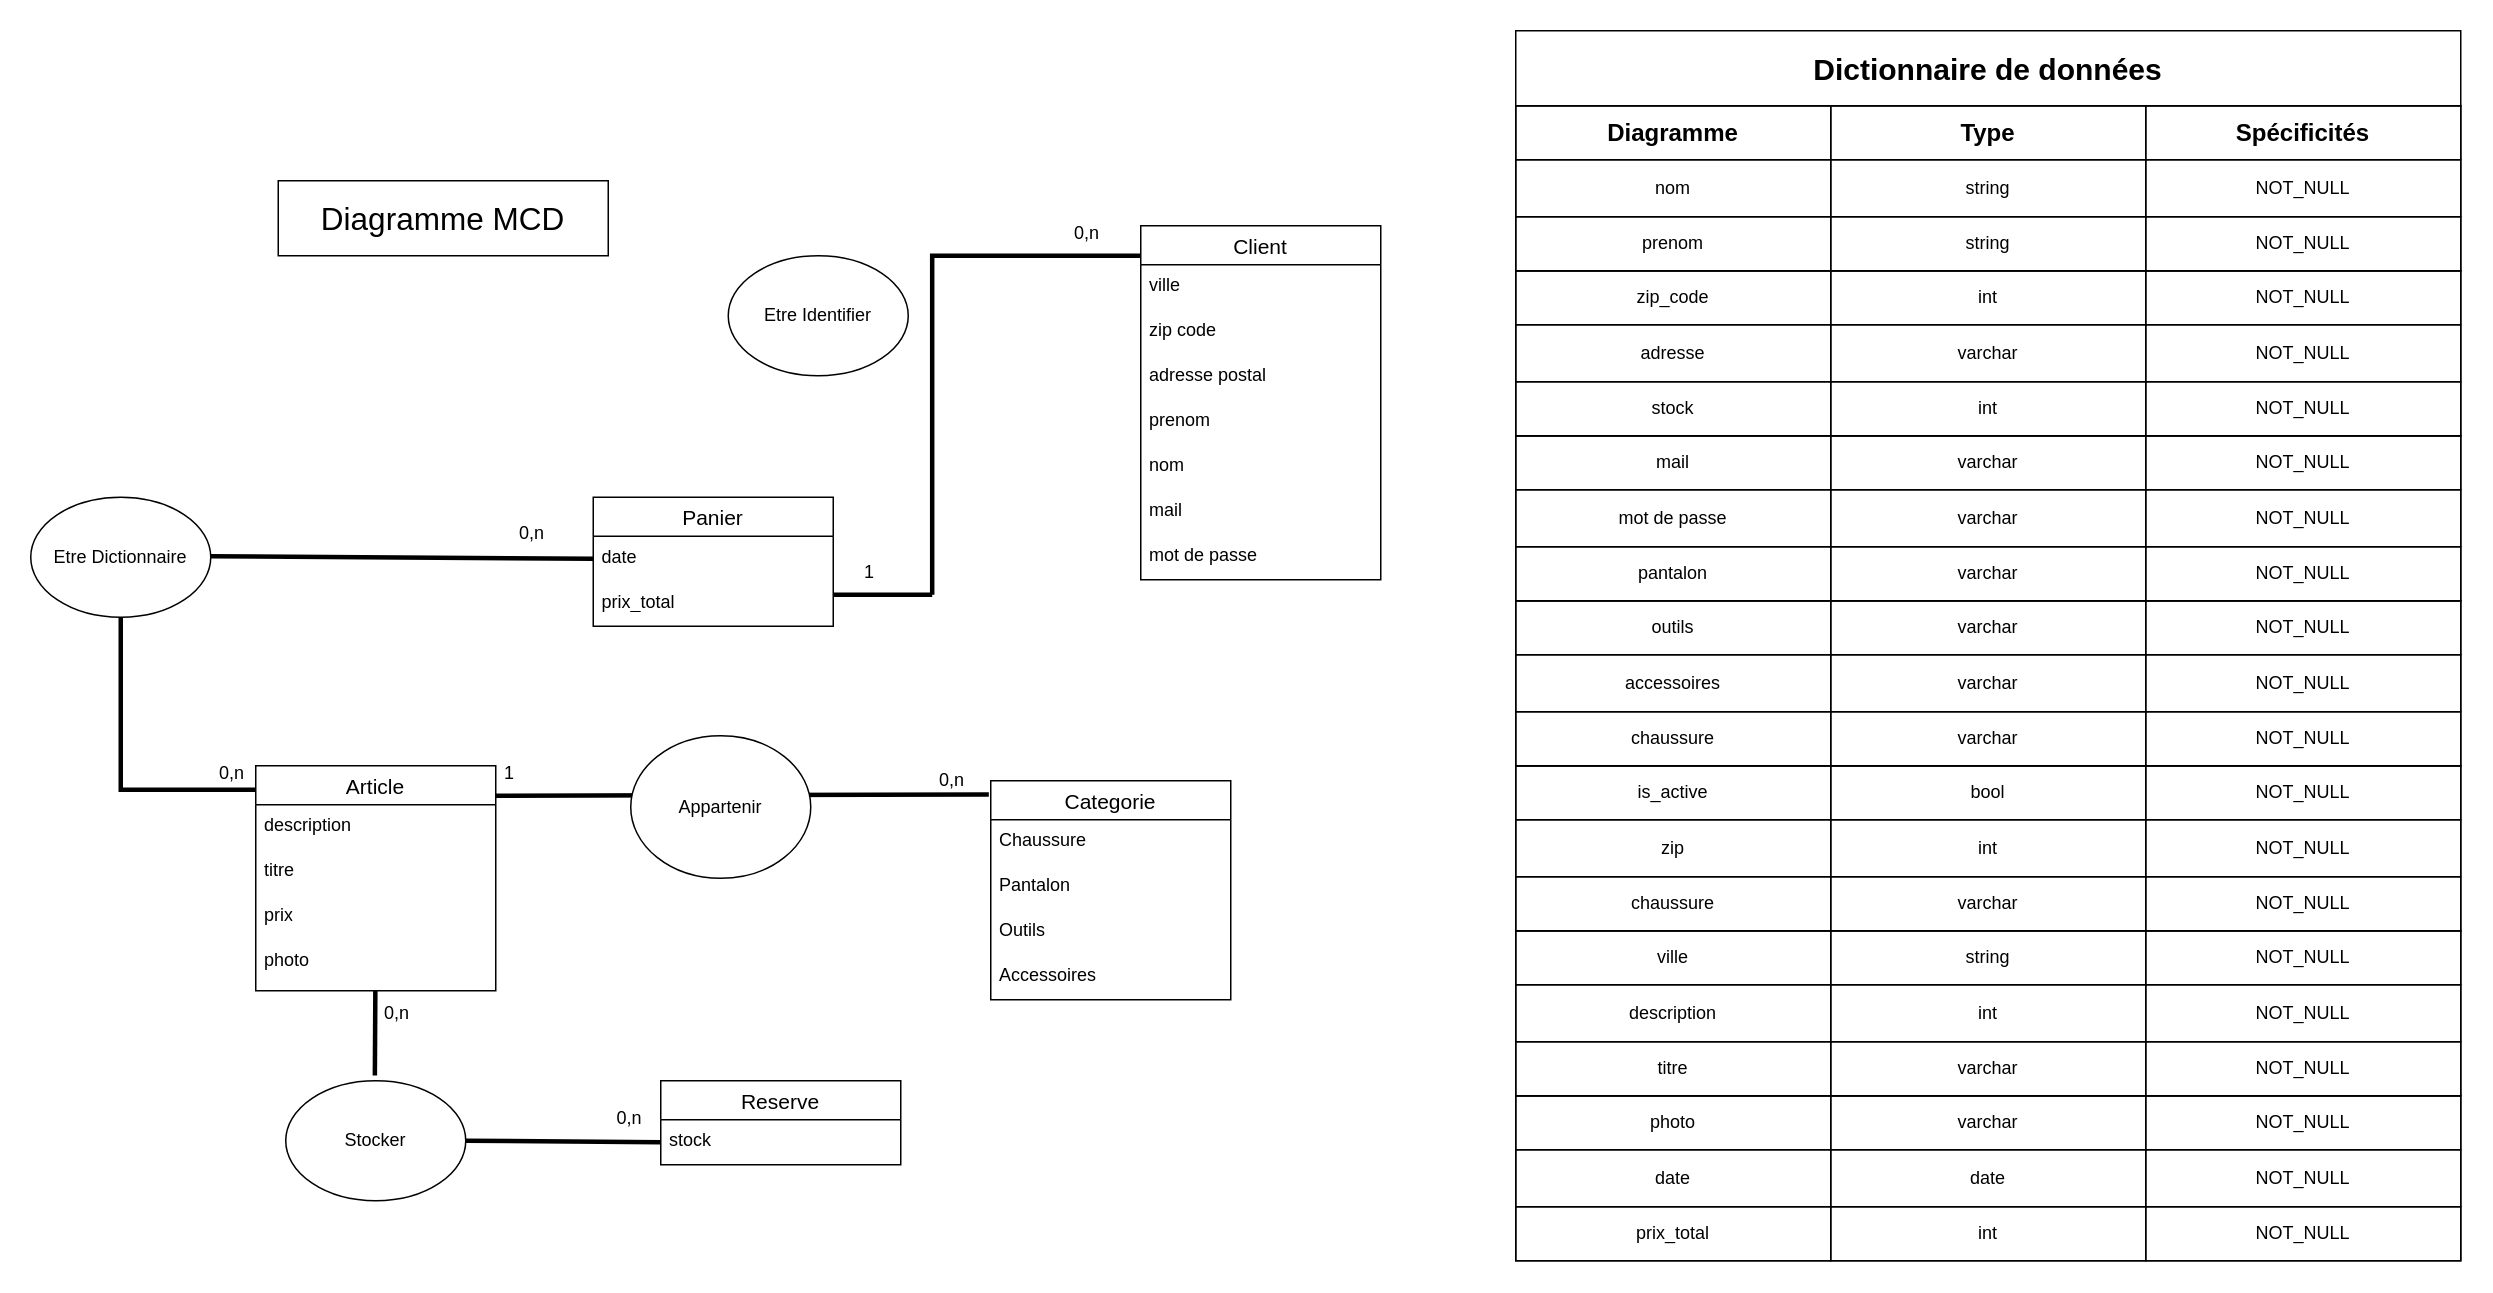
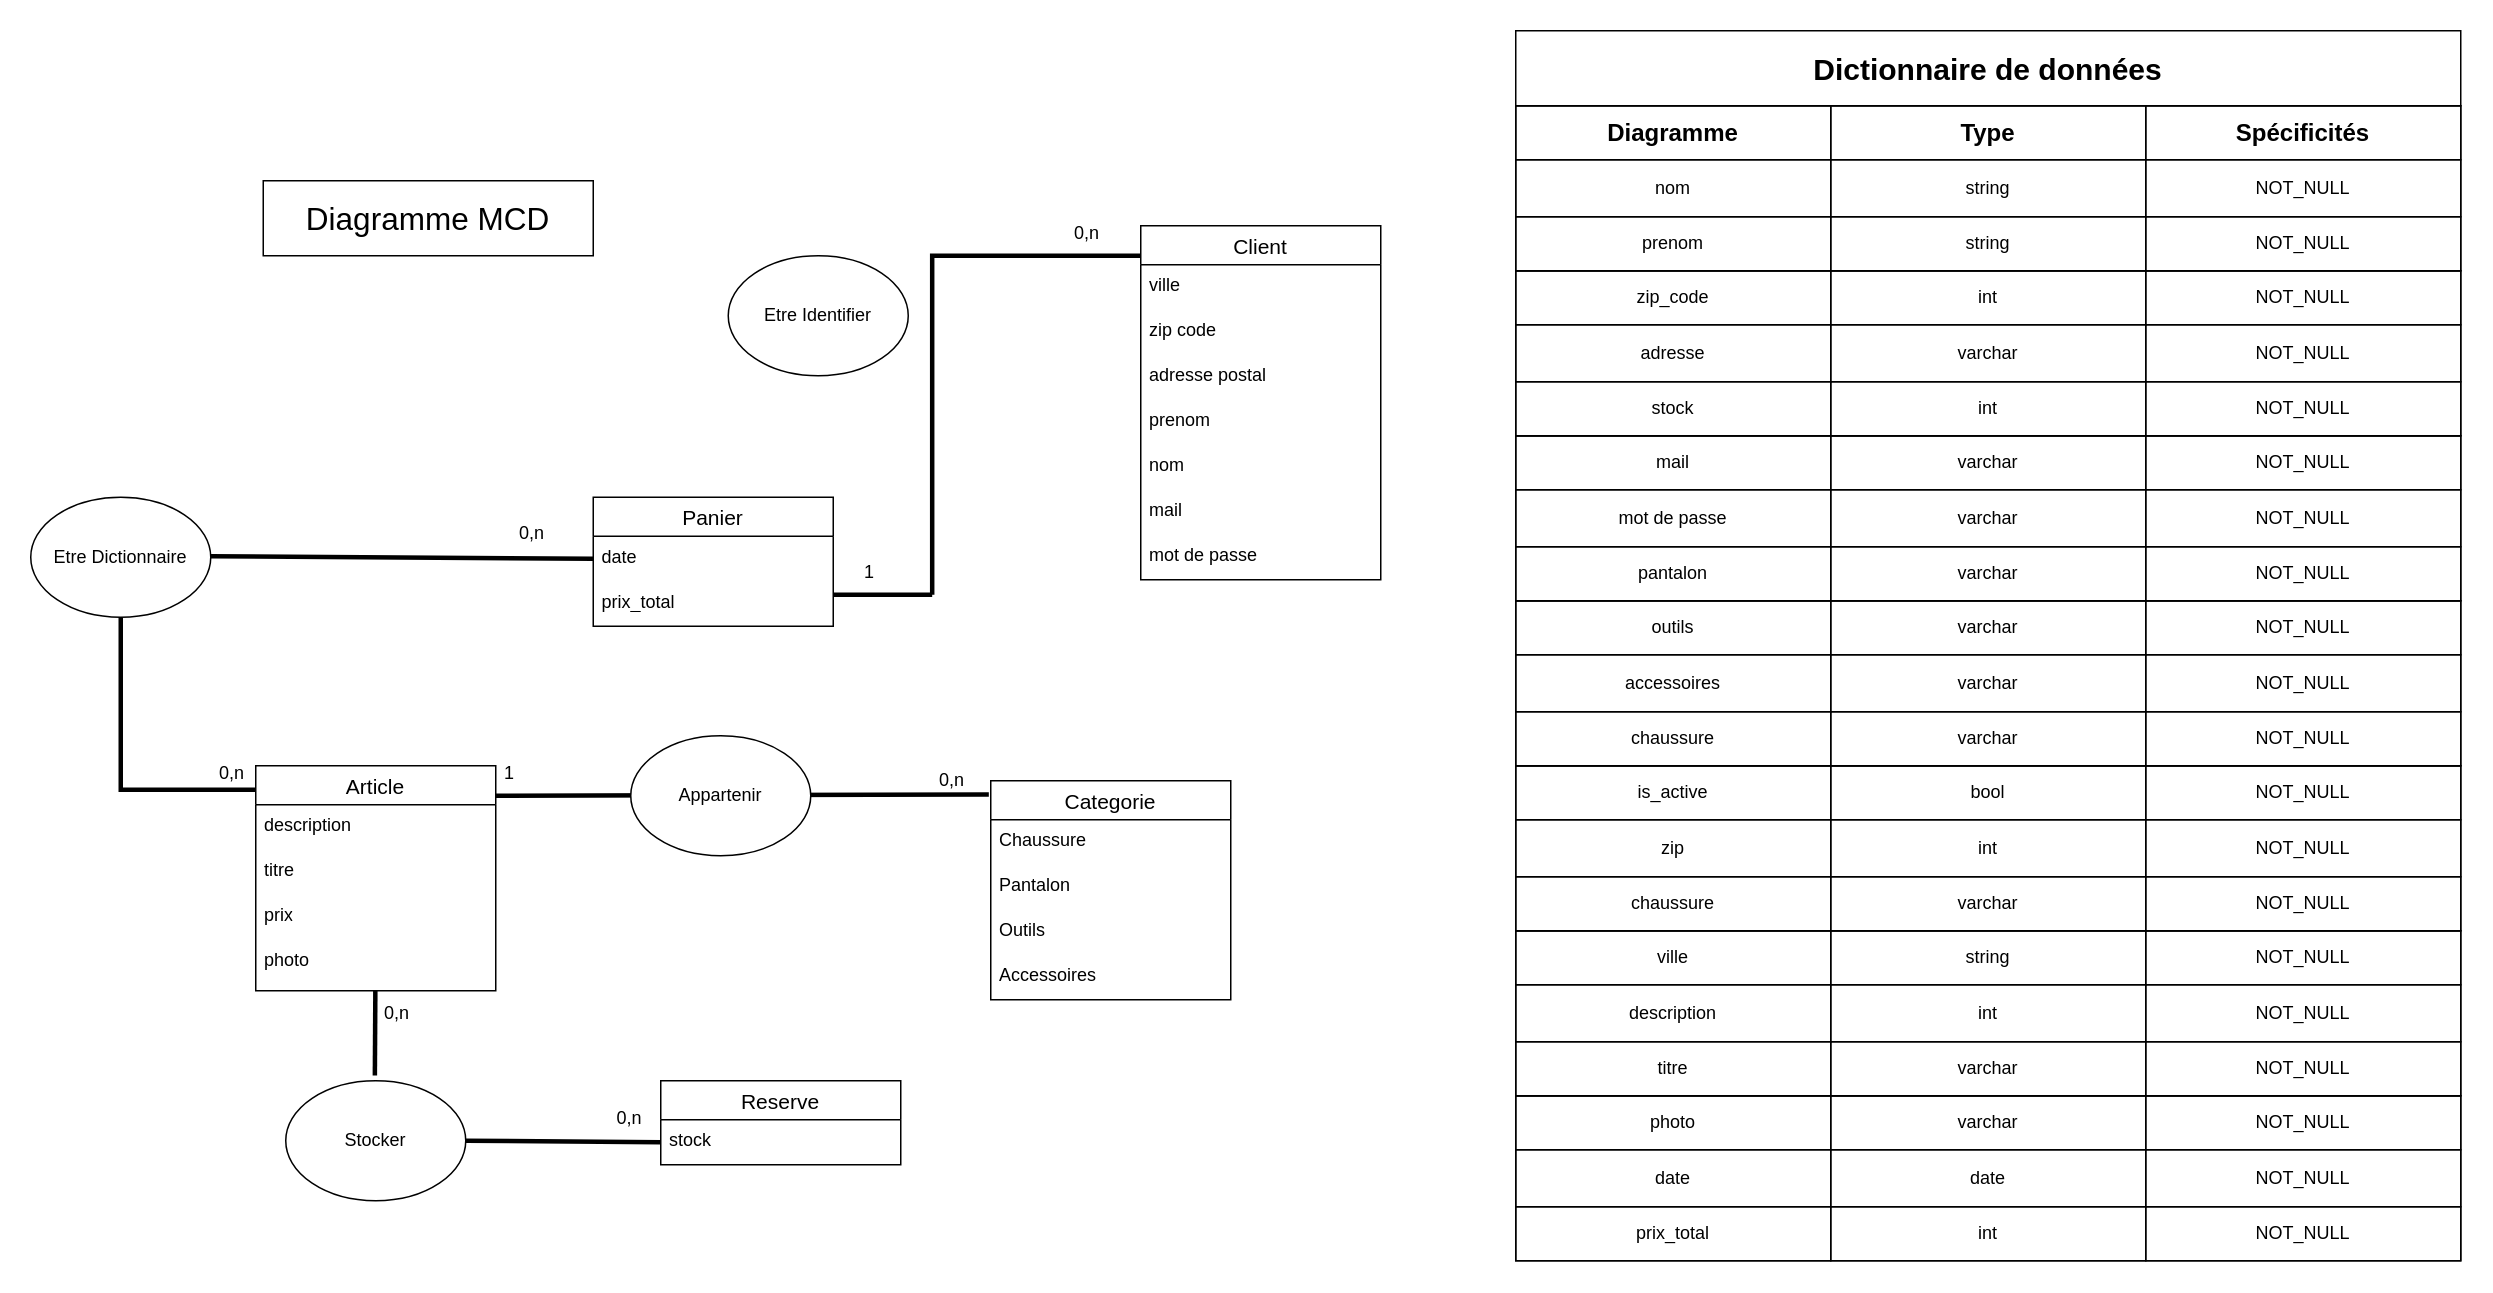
node "Diagramme MCD": moved (443, 218) -> (428, 218)
node "Appartenir": size 180x143 -> 180x120
